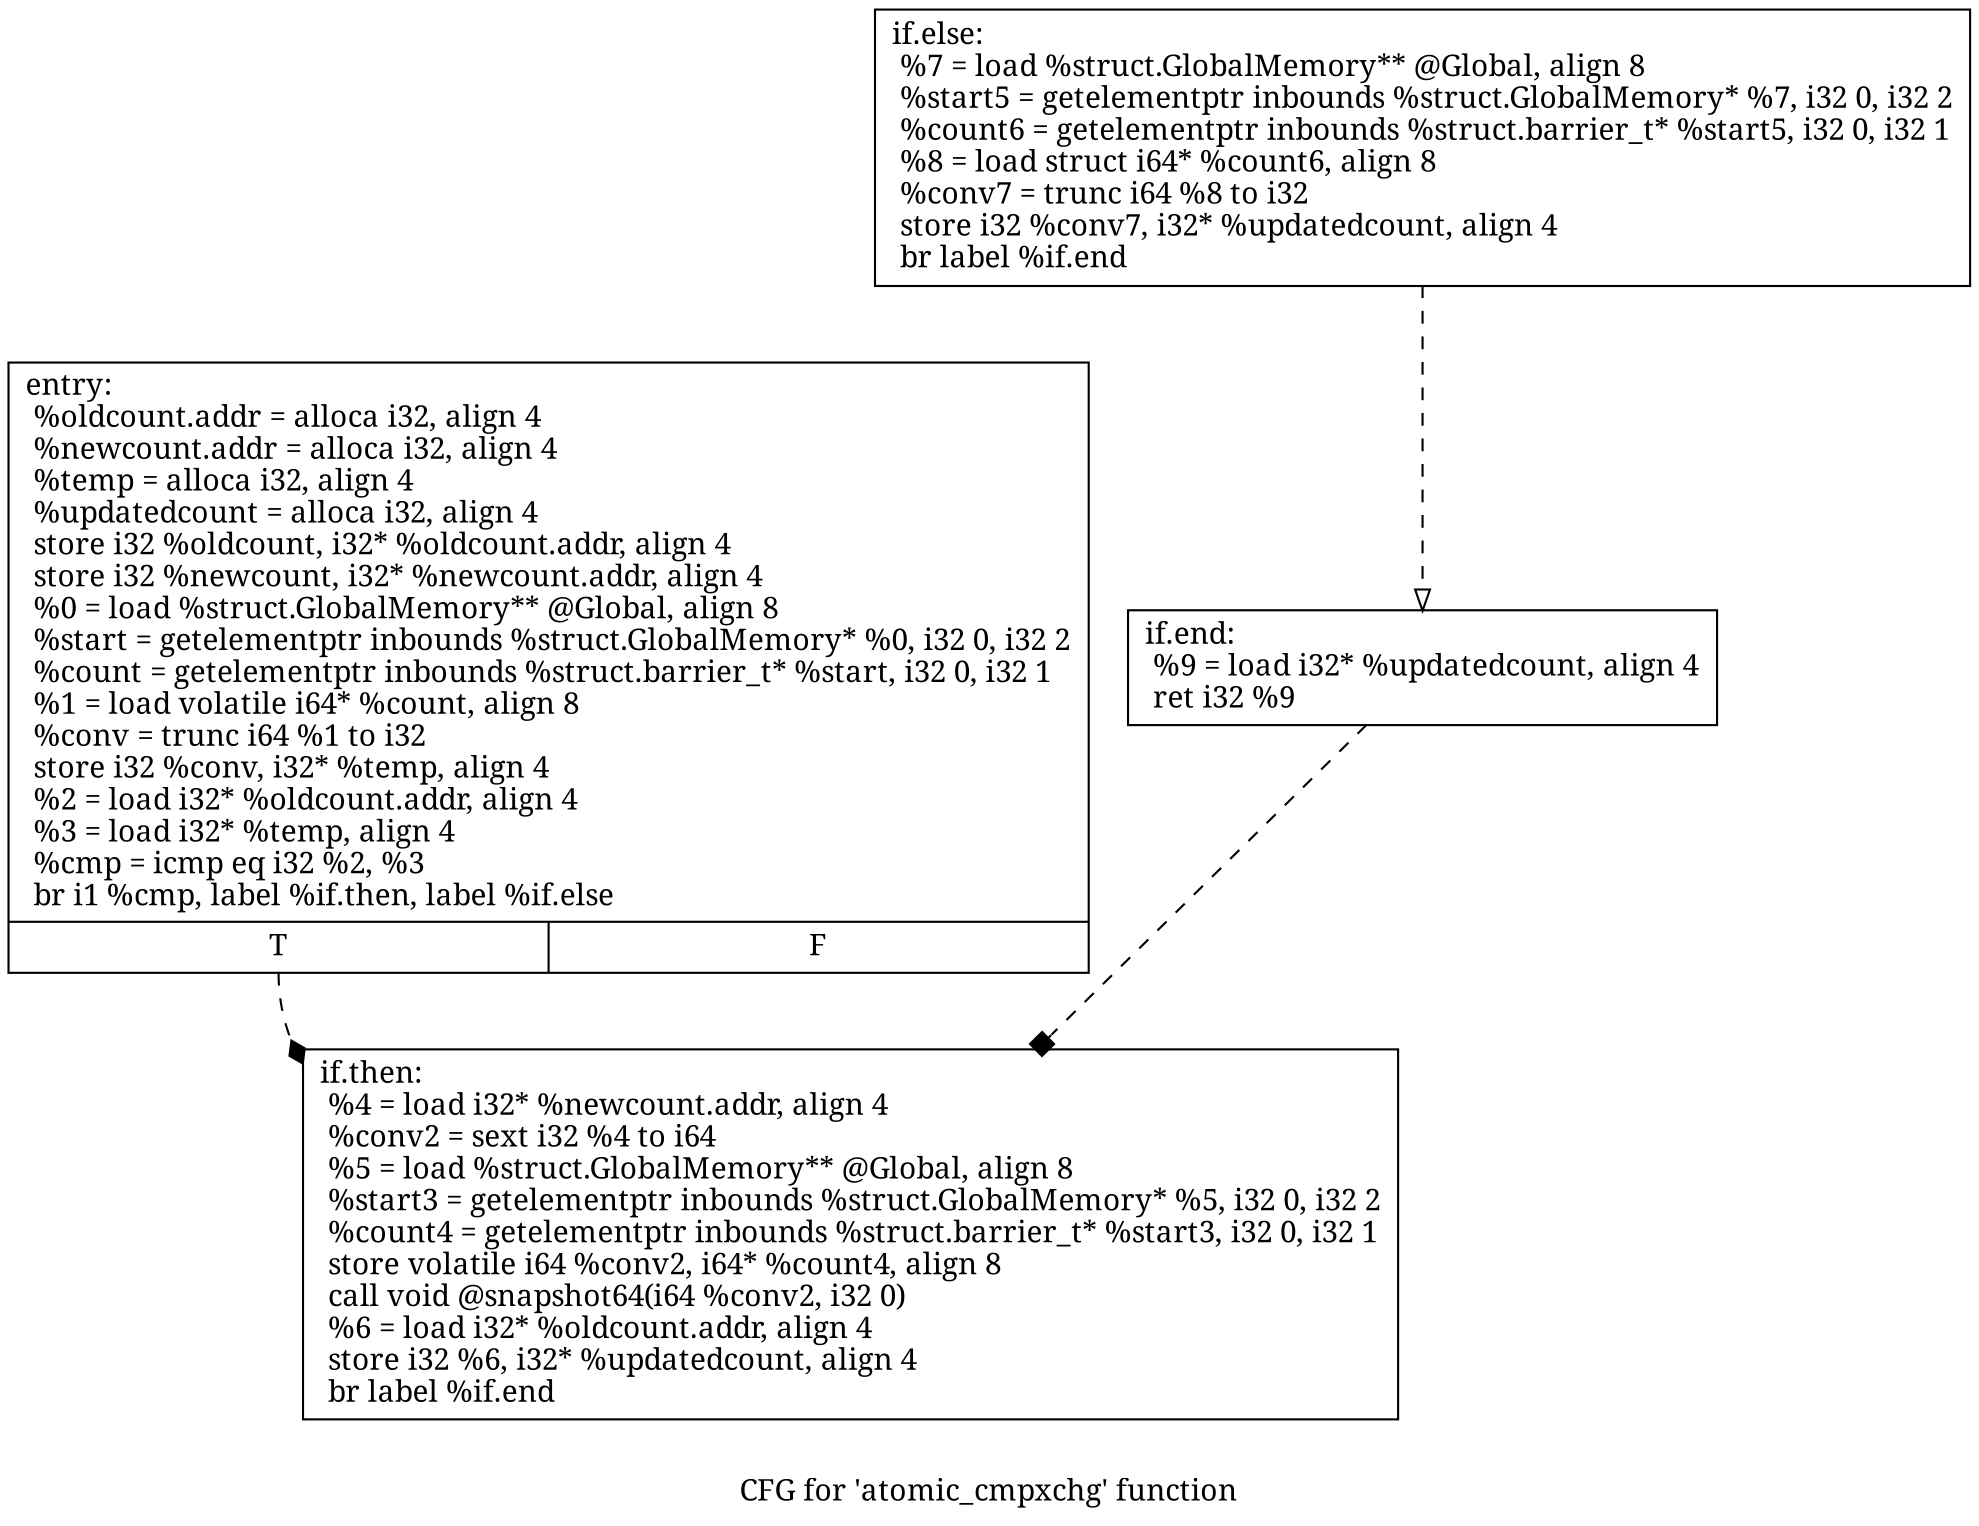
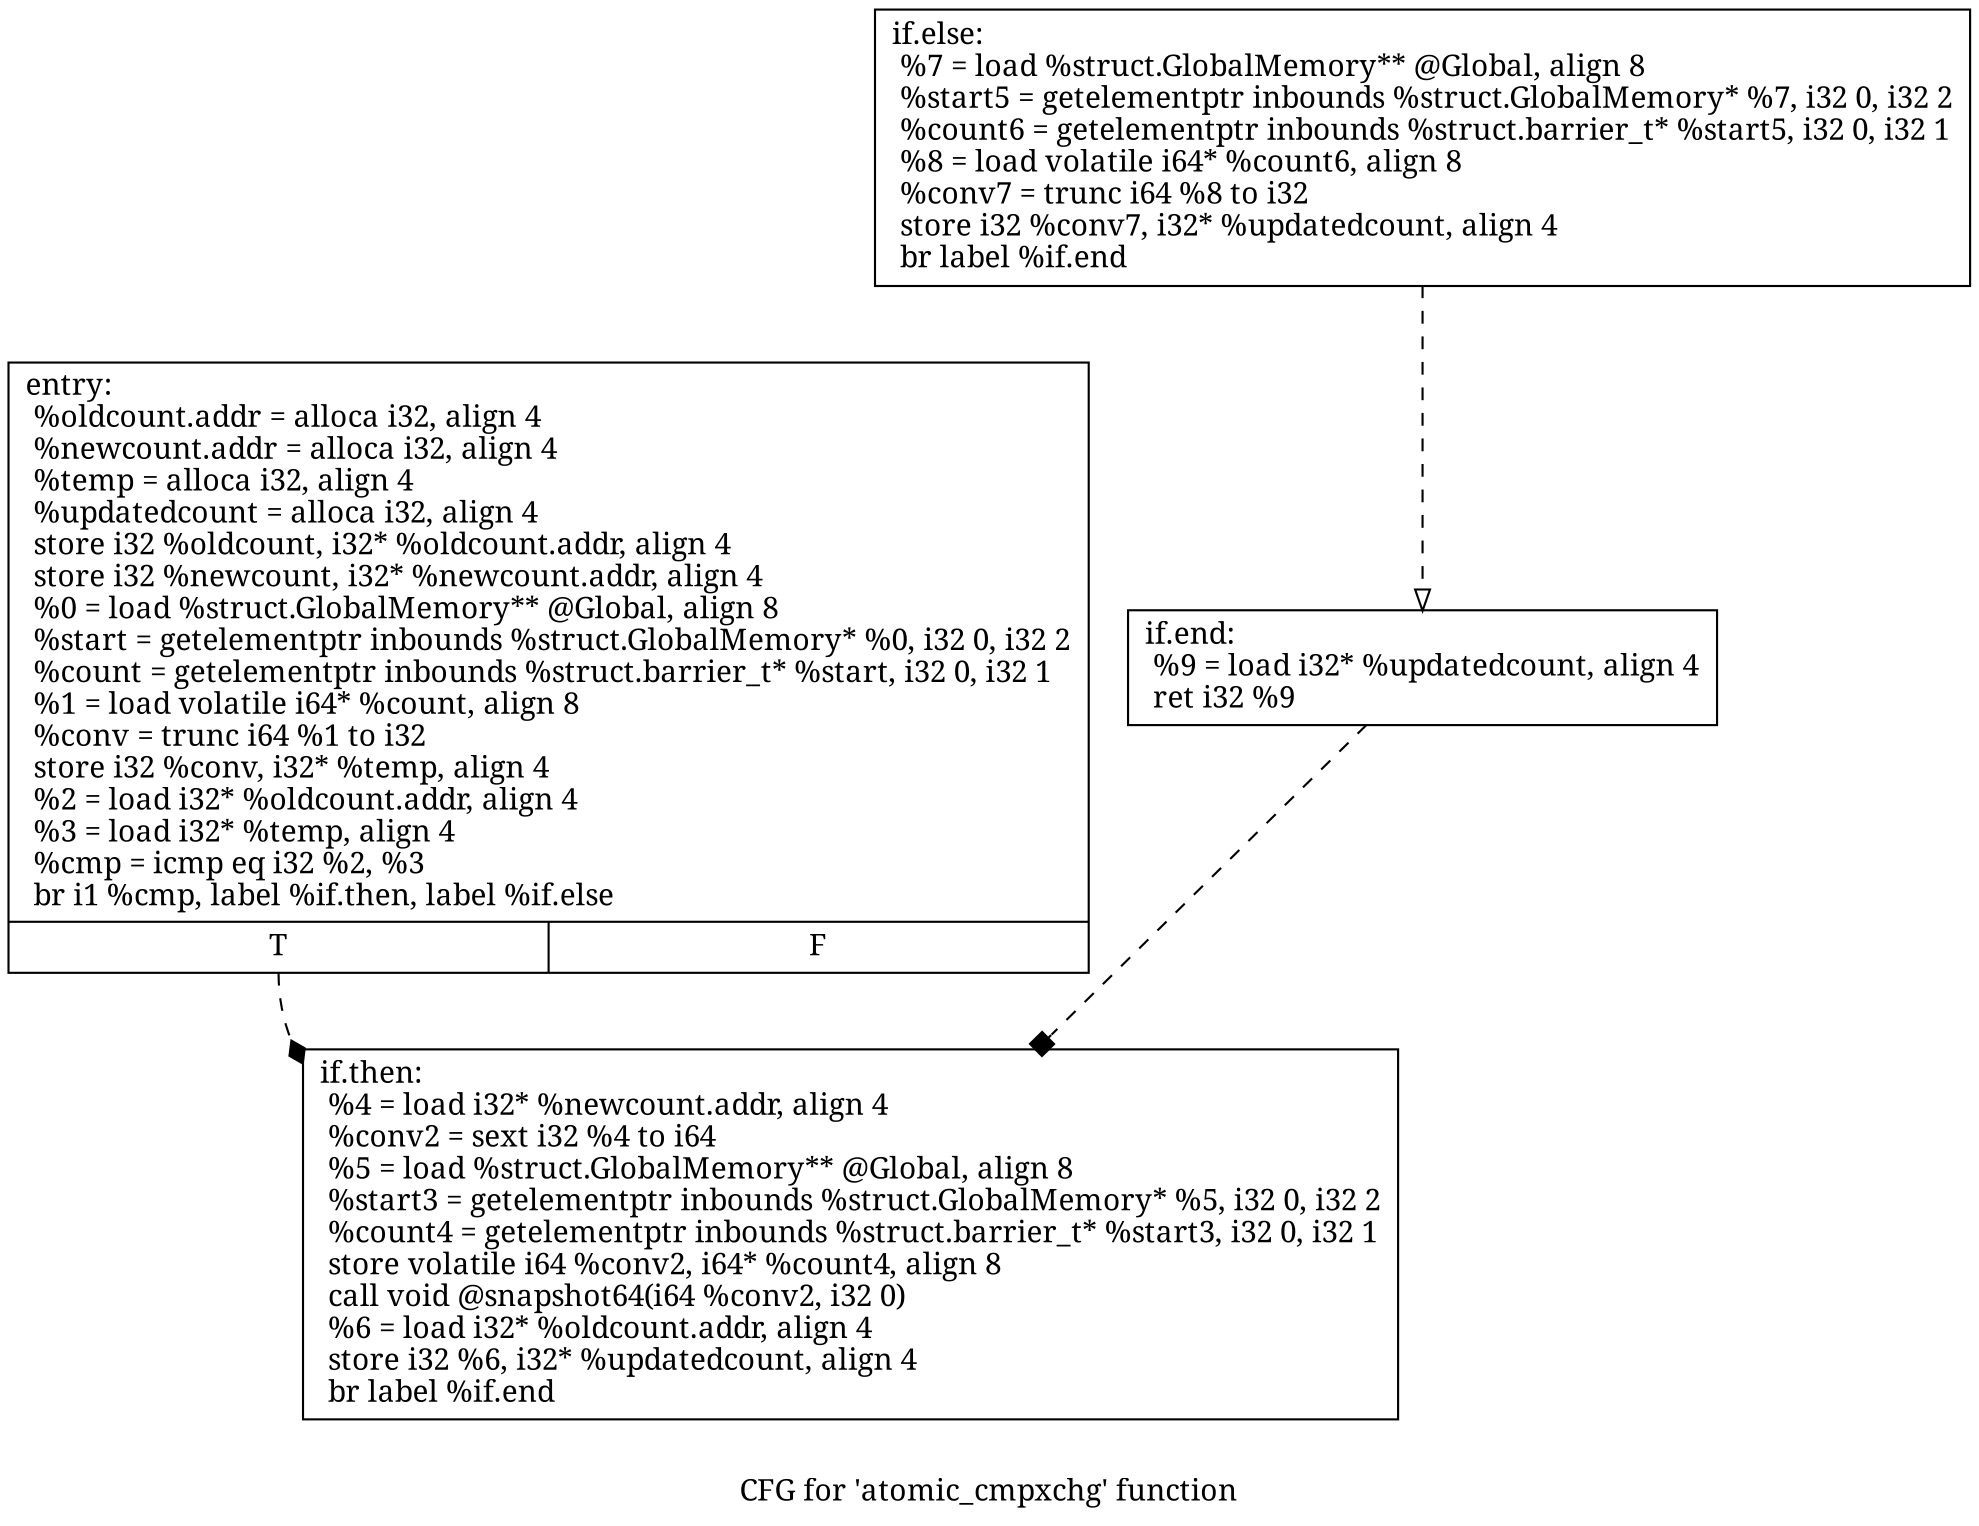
node "if.else:": text "%8 = load struct i64* %count6, align 8" -> "%8 = load volatile i64* %count6, align 8"
